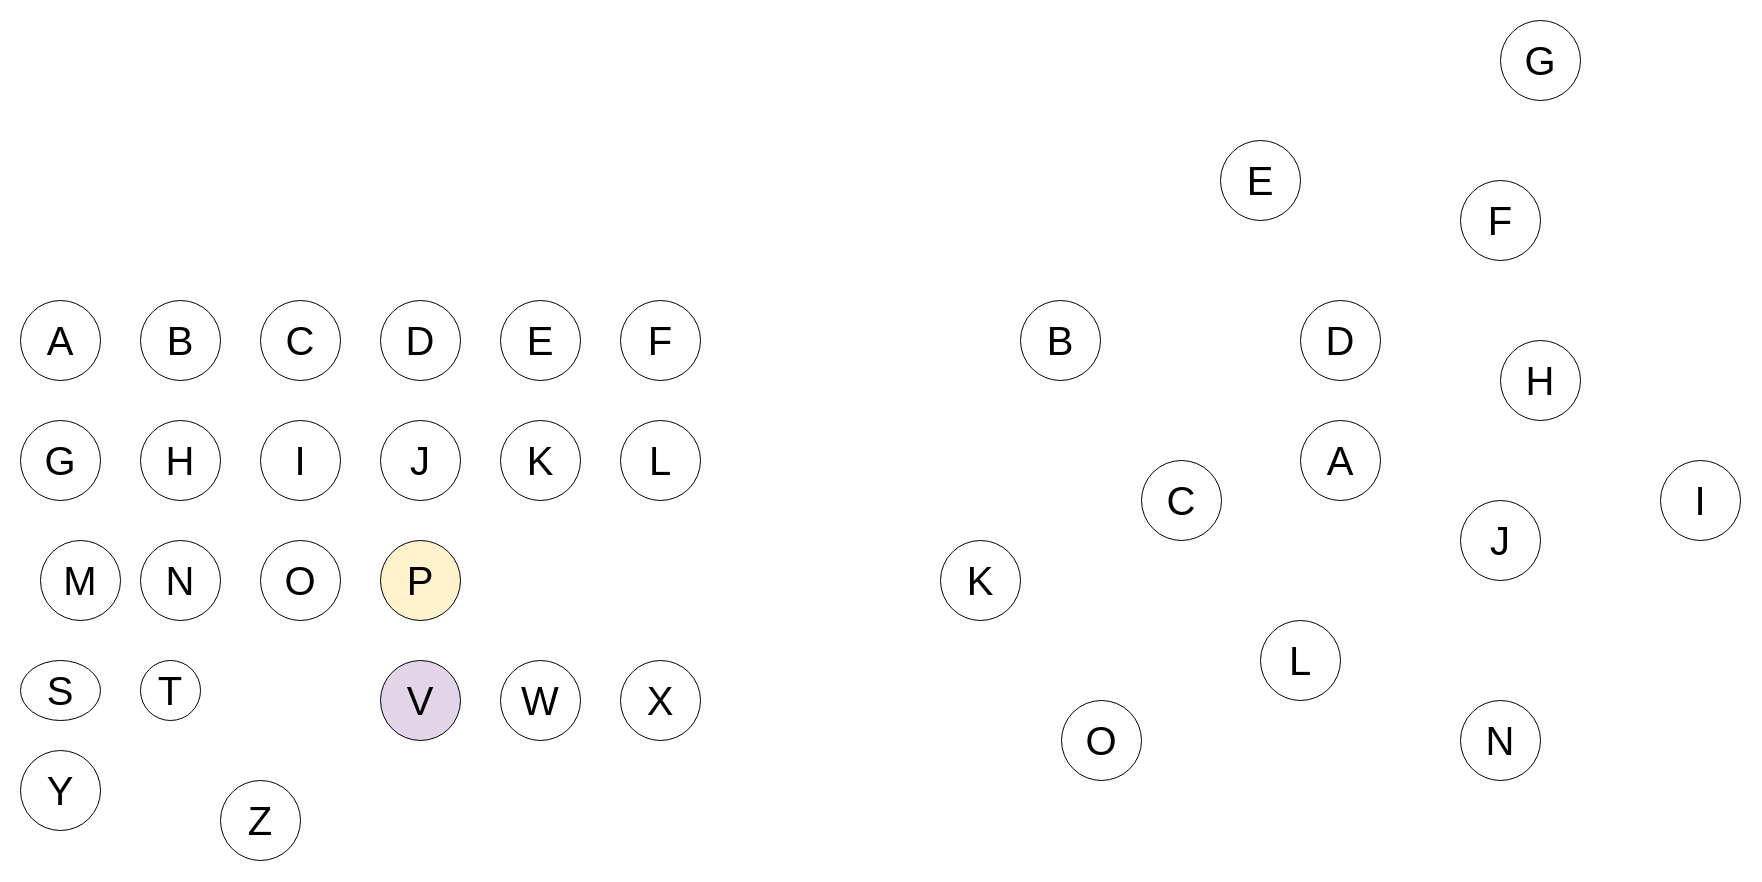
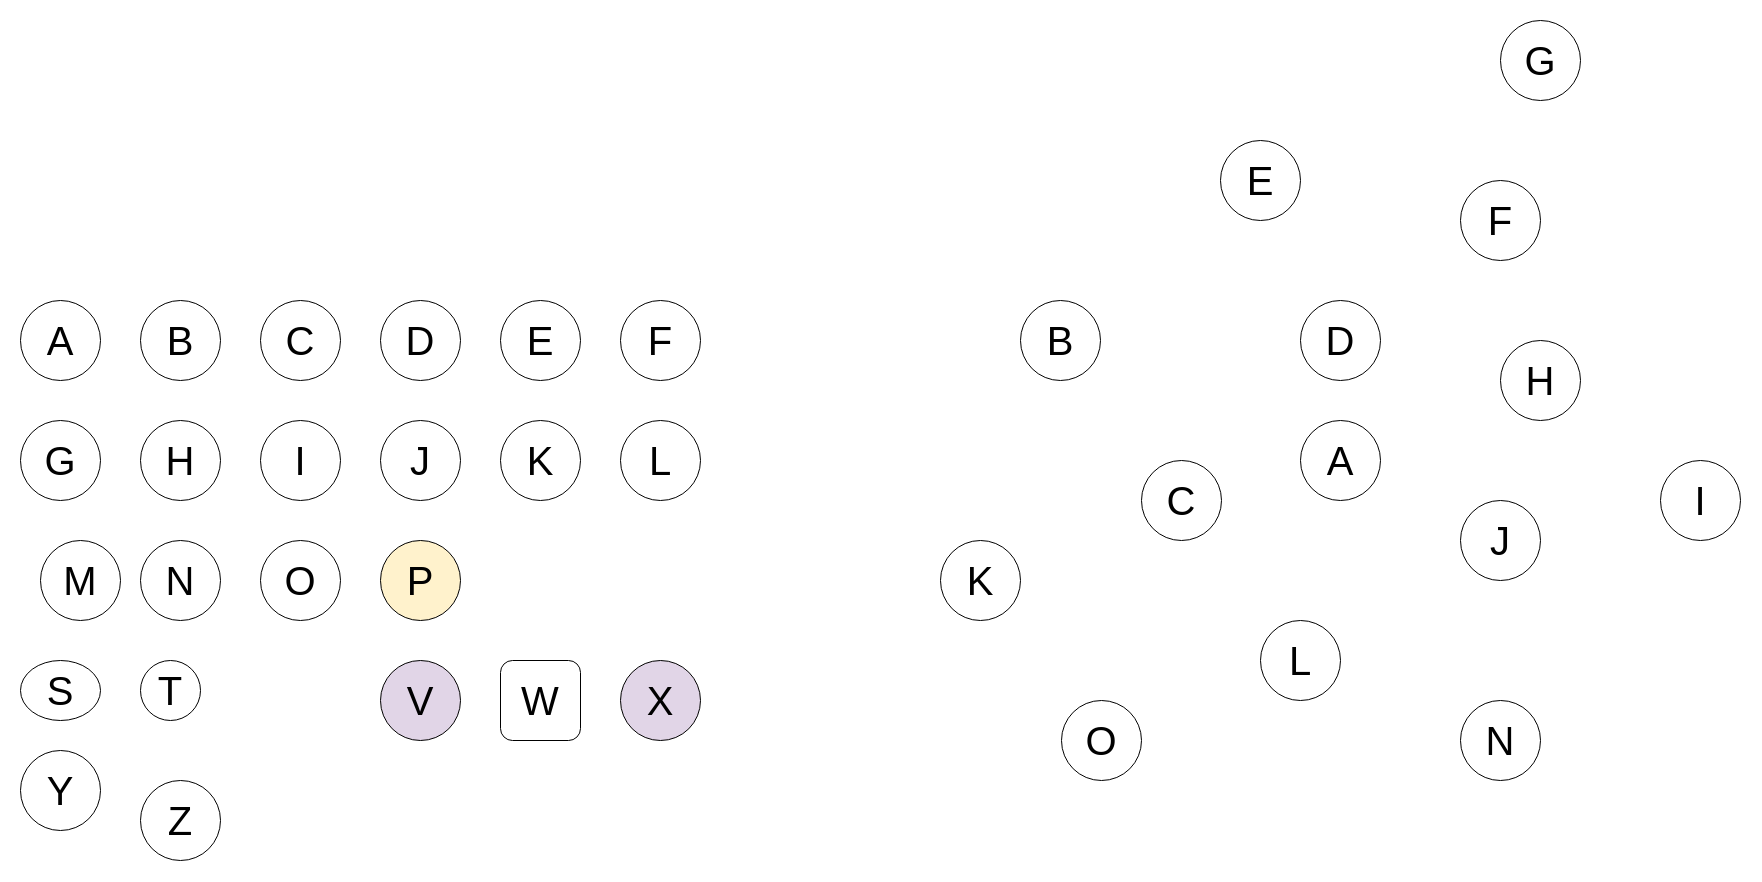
node "W": shape ellipse -> rounded rectangle
node "X": fillcolor #ffffff -> #e1d5e7
node "Z": moved (261, 821) -> (181, 821)
